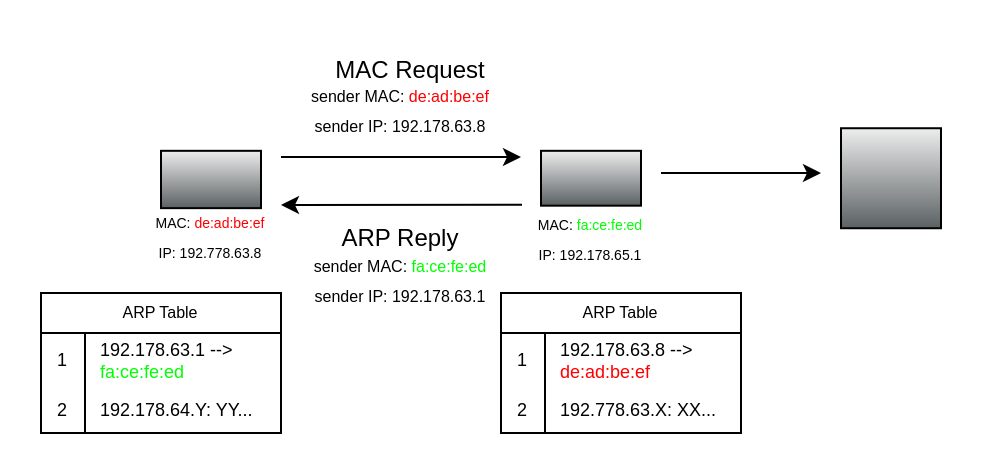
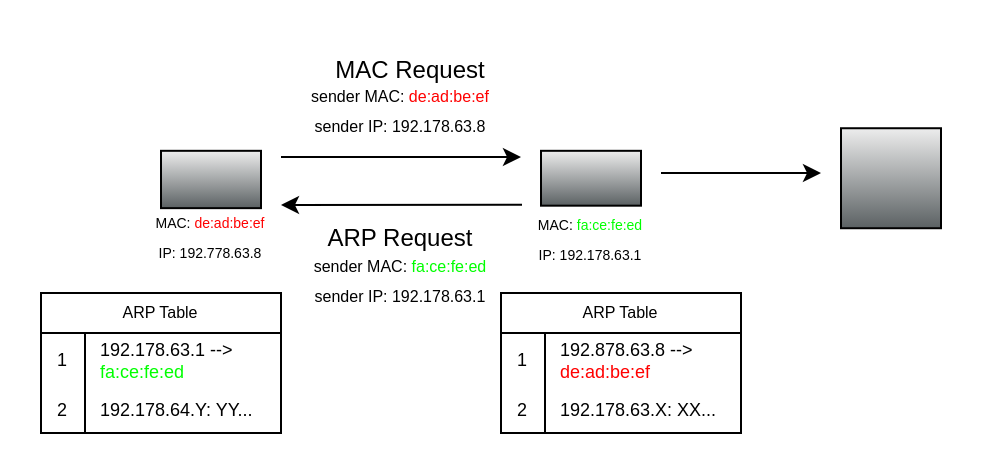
node "MAC: fa:ce:fe:ed IP: 192.178.65.1": label "MAC: fa:ce:fe:ed IP: 192.178.65.1" -> "MAC: fa:ce:fe:ed IP: 192.178.63.1"
node "ARP Reply": label "ARP Reply" -> "ARP Request"
node "192.178.63.8 --> de:ad:be:ef": label "192.178.63.8 --> de:ad:be:ef" -> "192.878.63.8 --> de:ad:be:ef"
node "192.778.63.X: XX...": label "192.778.63.X: XX..." -> "192.178.63.X: XX..."
